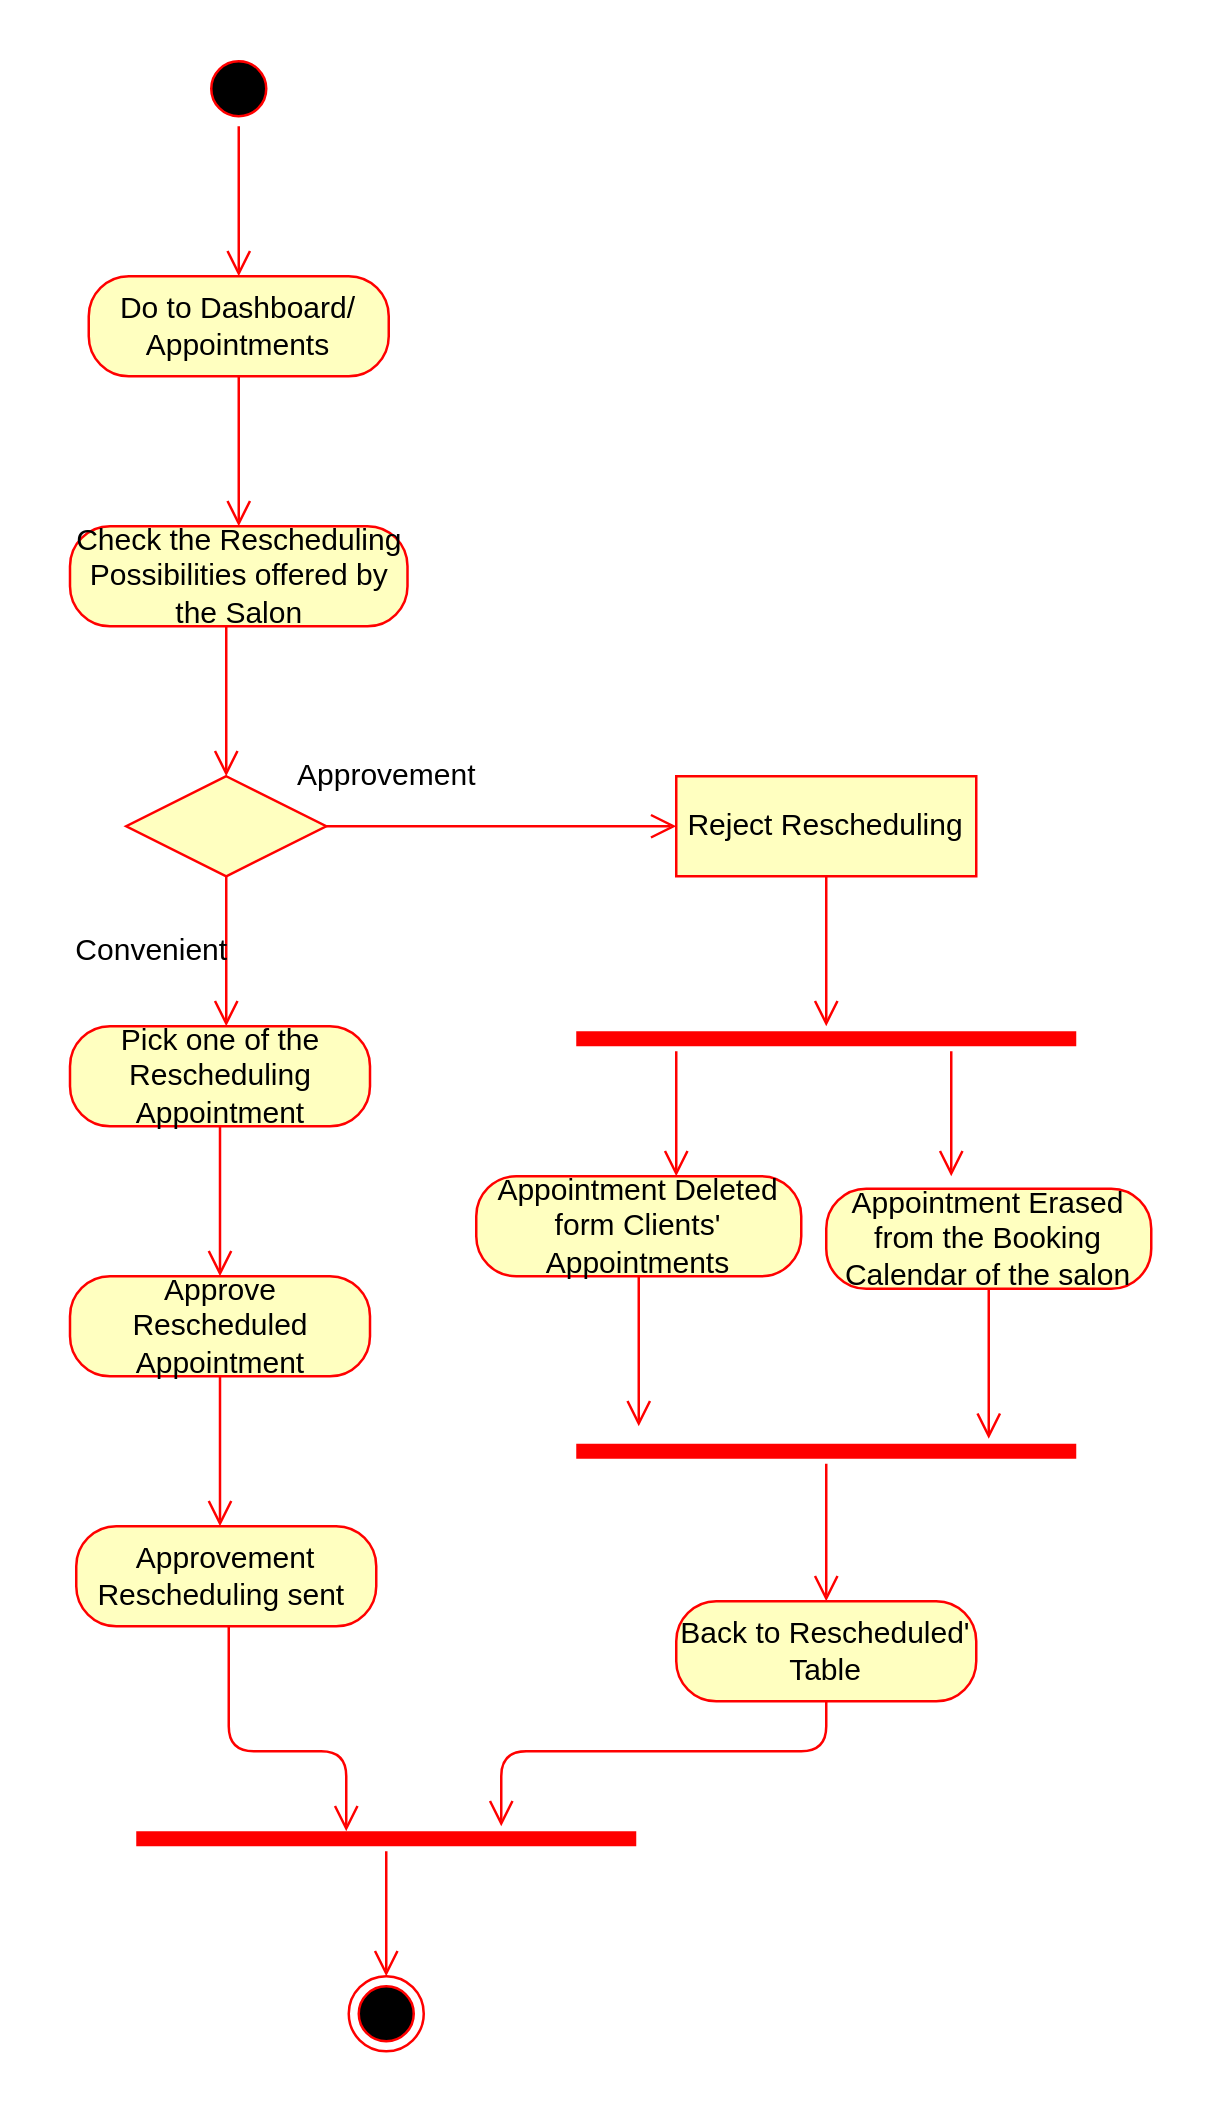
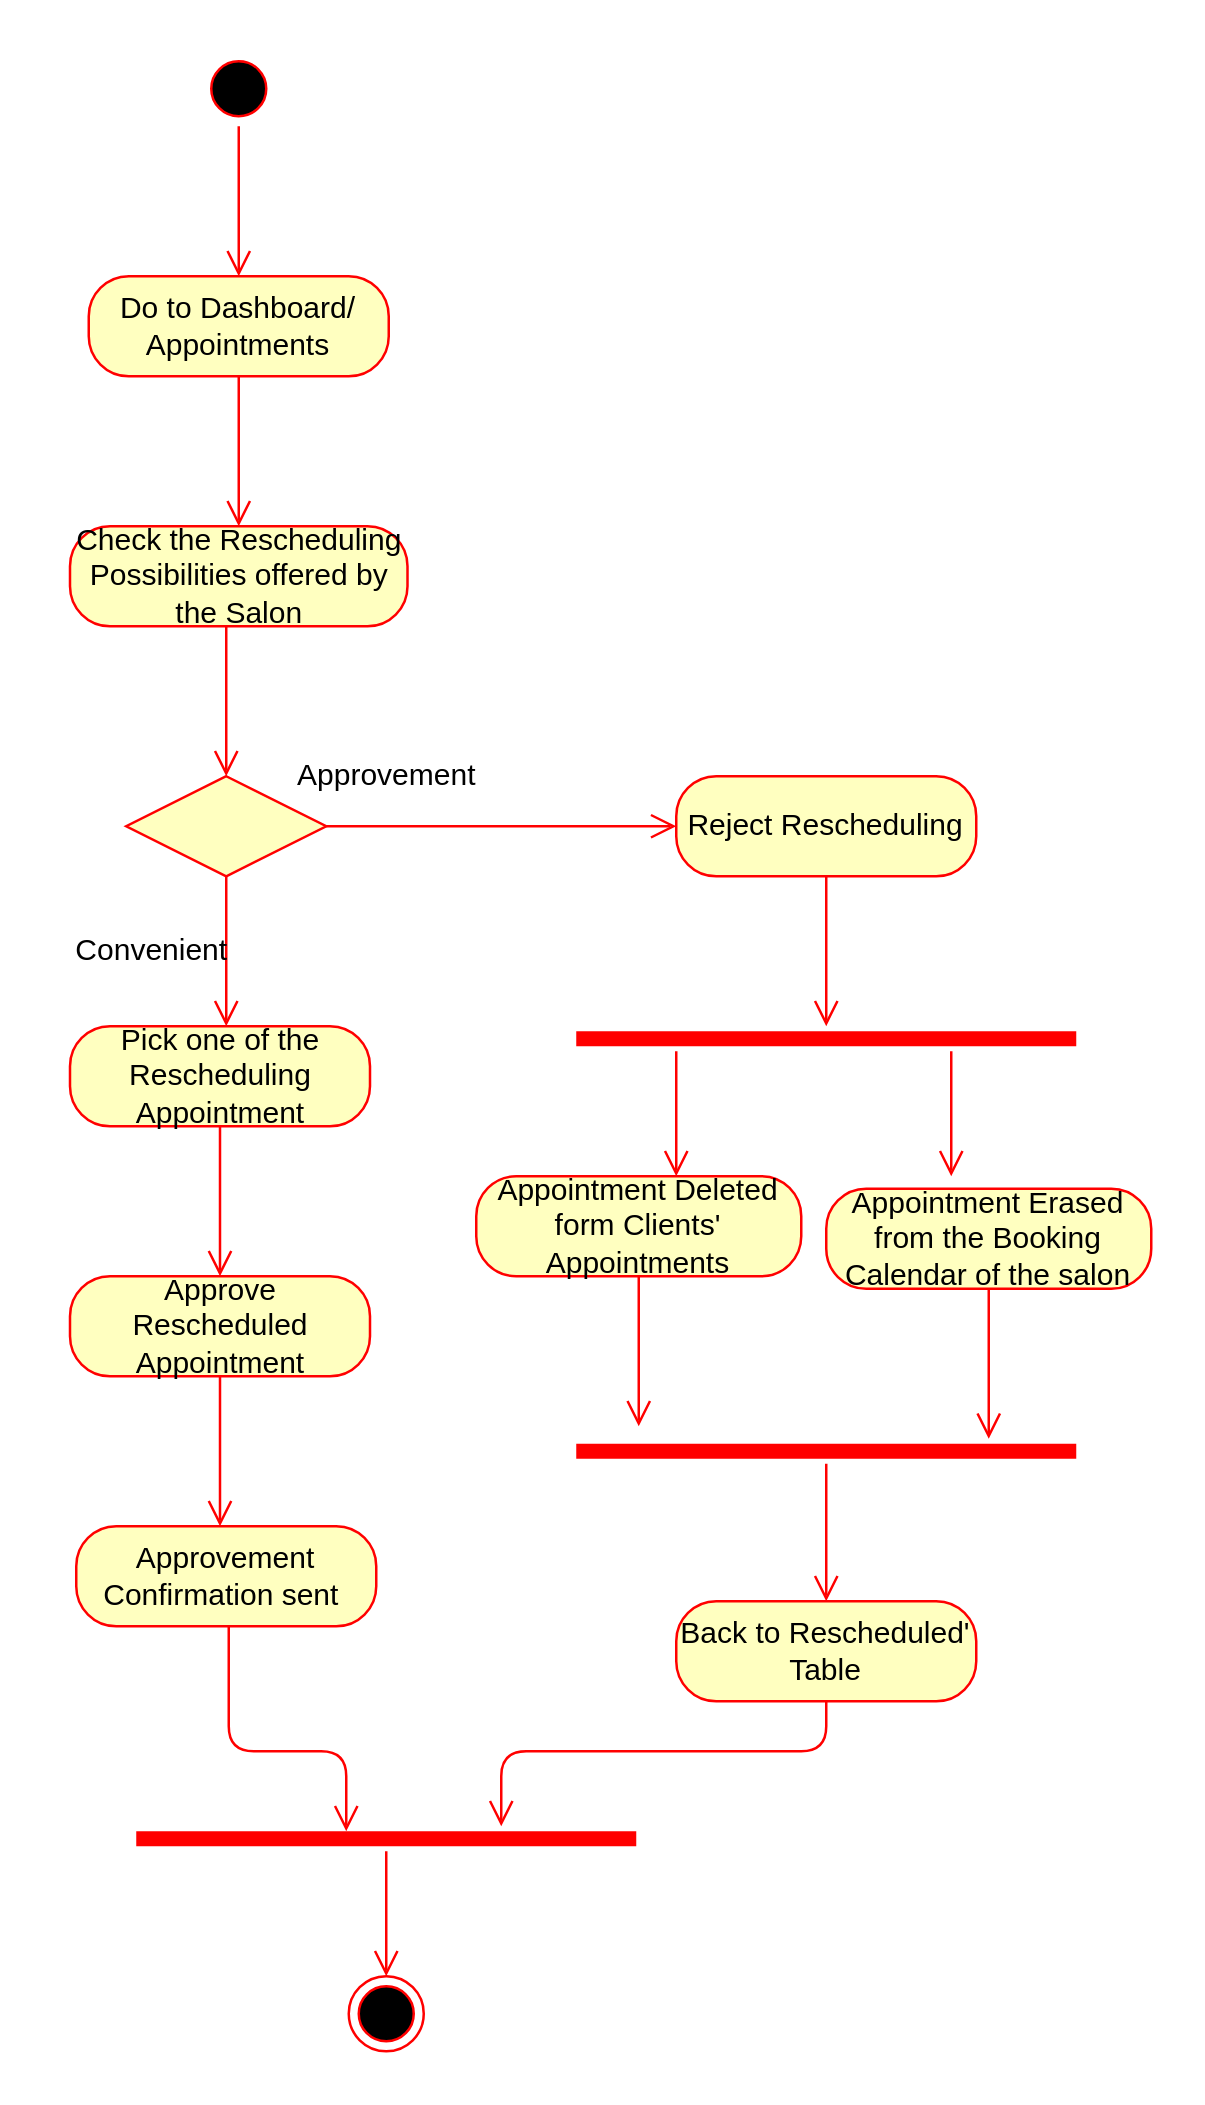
node "Reject Rescheduling": shape rectangle -> rounded rectangle
node "Approvement Rescheduling sent": label "Approvement Rescheduling sent" -> "Approvement Confirmation sent"
